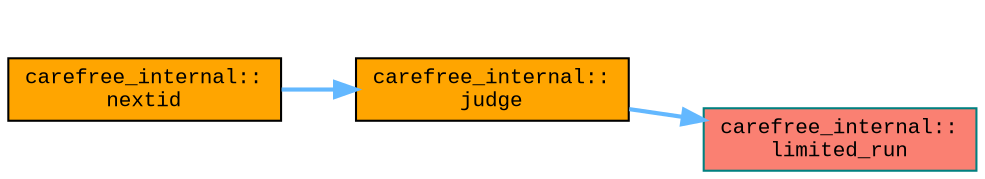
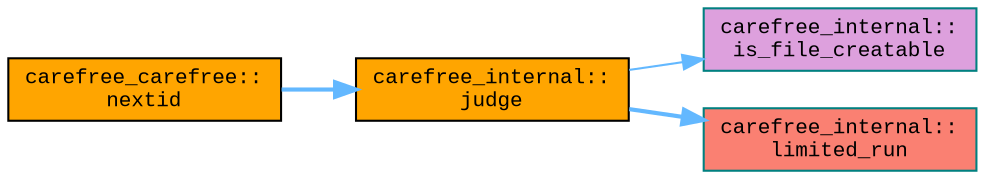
node "carefree_internal:: is_file_creatable": added
node "carefree_internal:: nextid": label "carefree_internal:: nextid" -> "carefree_carefree:: nextid"
